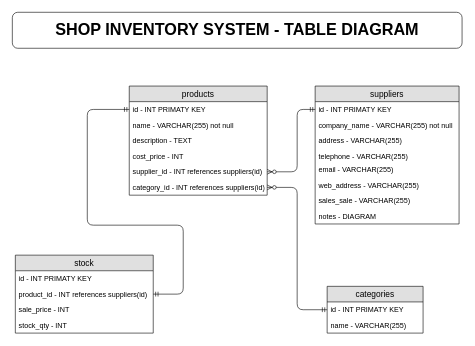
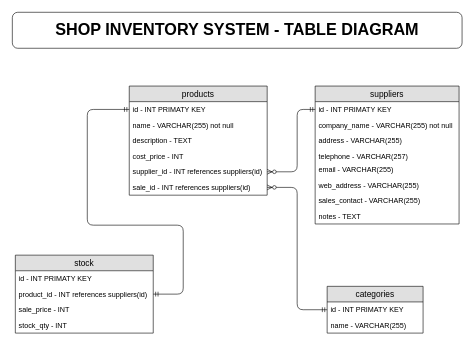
node "telephone - VARCHAR(255)": label "telephone - VARCHAR(255)" -> "telephone - VARCHAR(257)"
node "category_id - INT references suppliers(id)": label "category_id - INT references suppliers(id)" -> "sale_id - INT references suppliers(id)"
node "sales_sale - VARCHAR(255)": label "sales_sale - VARCHAR(255)" -> "sales_contact - VARCHAR(255)"
node "notes - DIAGRAM": label "notes - DIAGRAM" -> "notes - TEXT"
